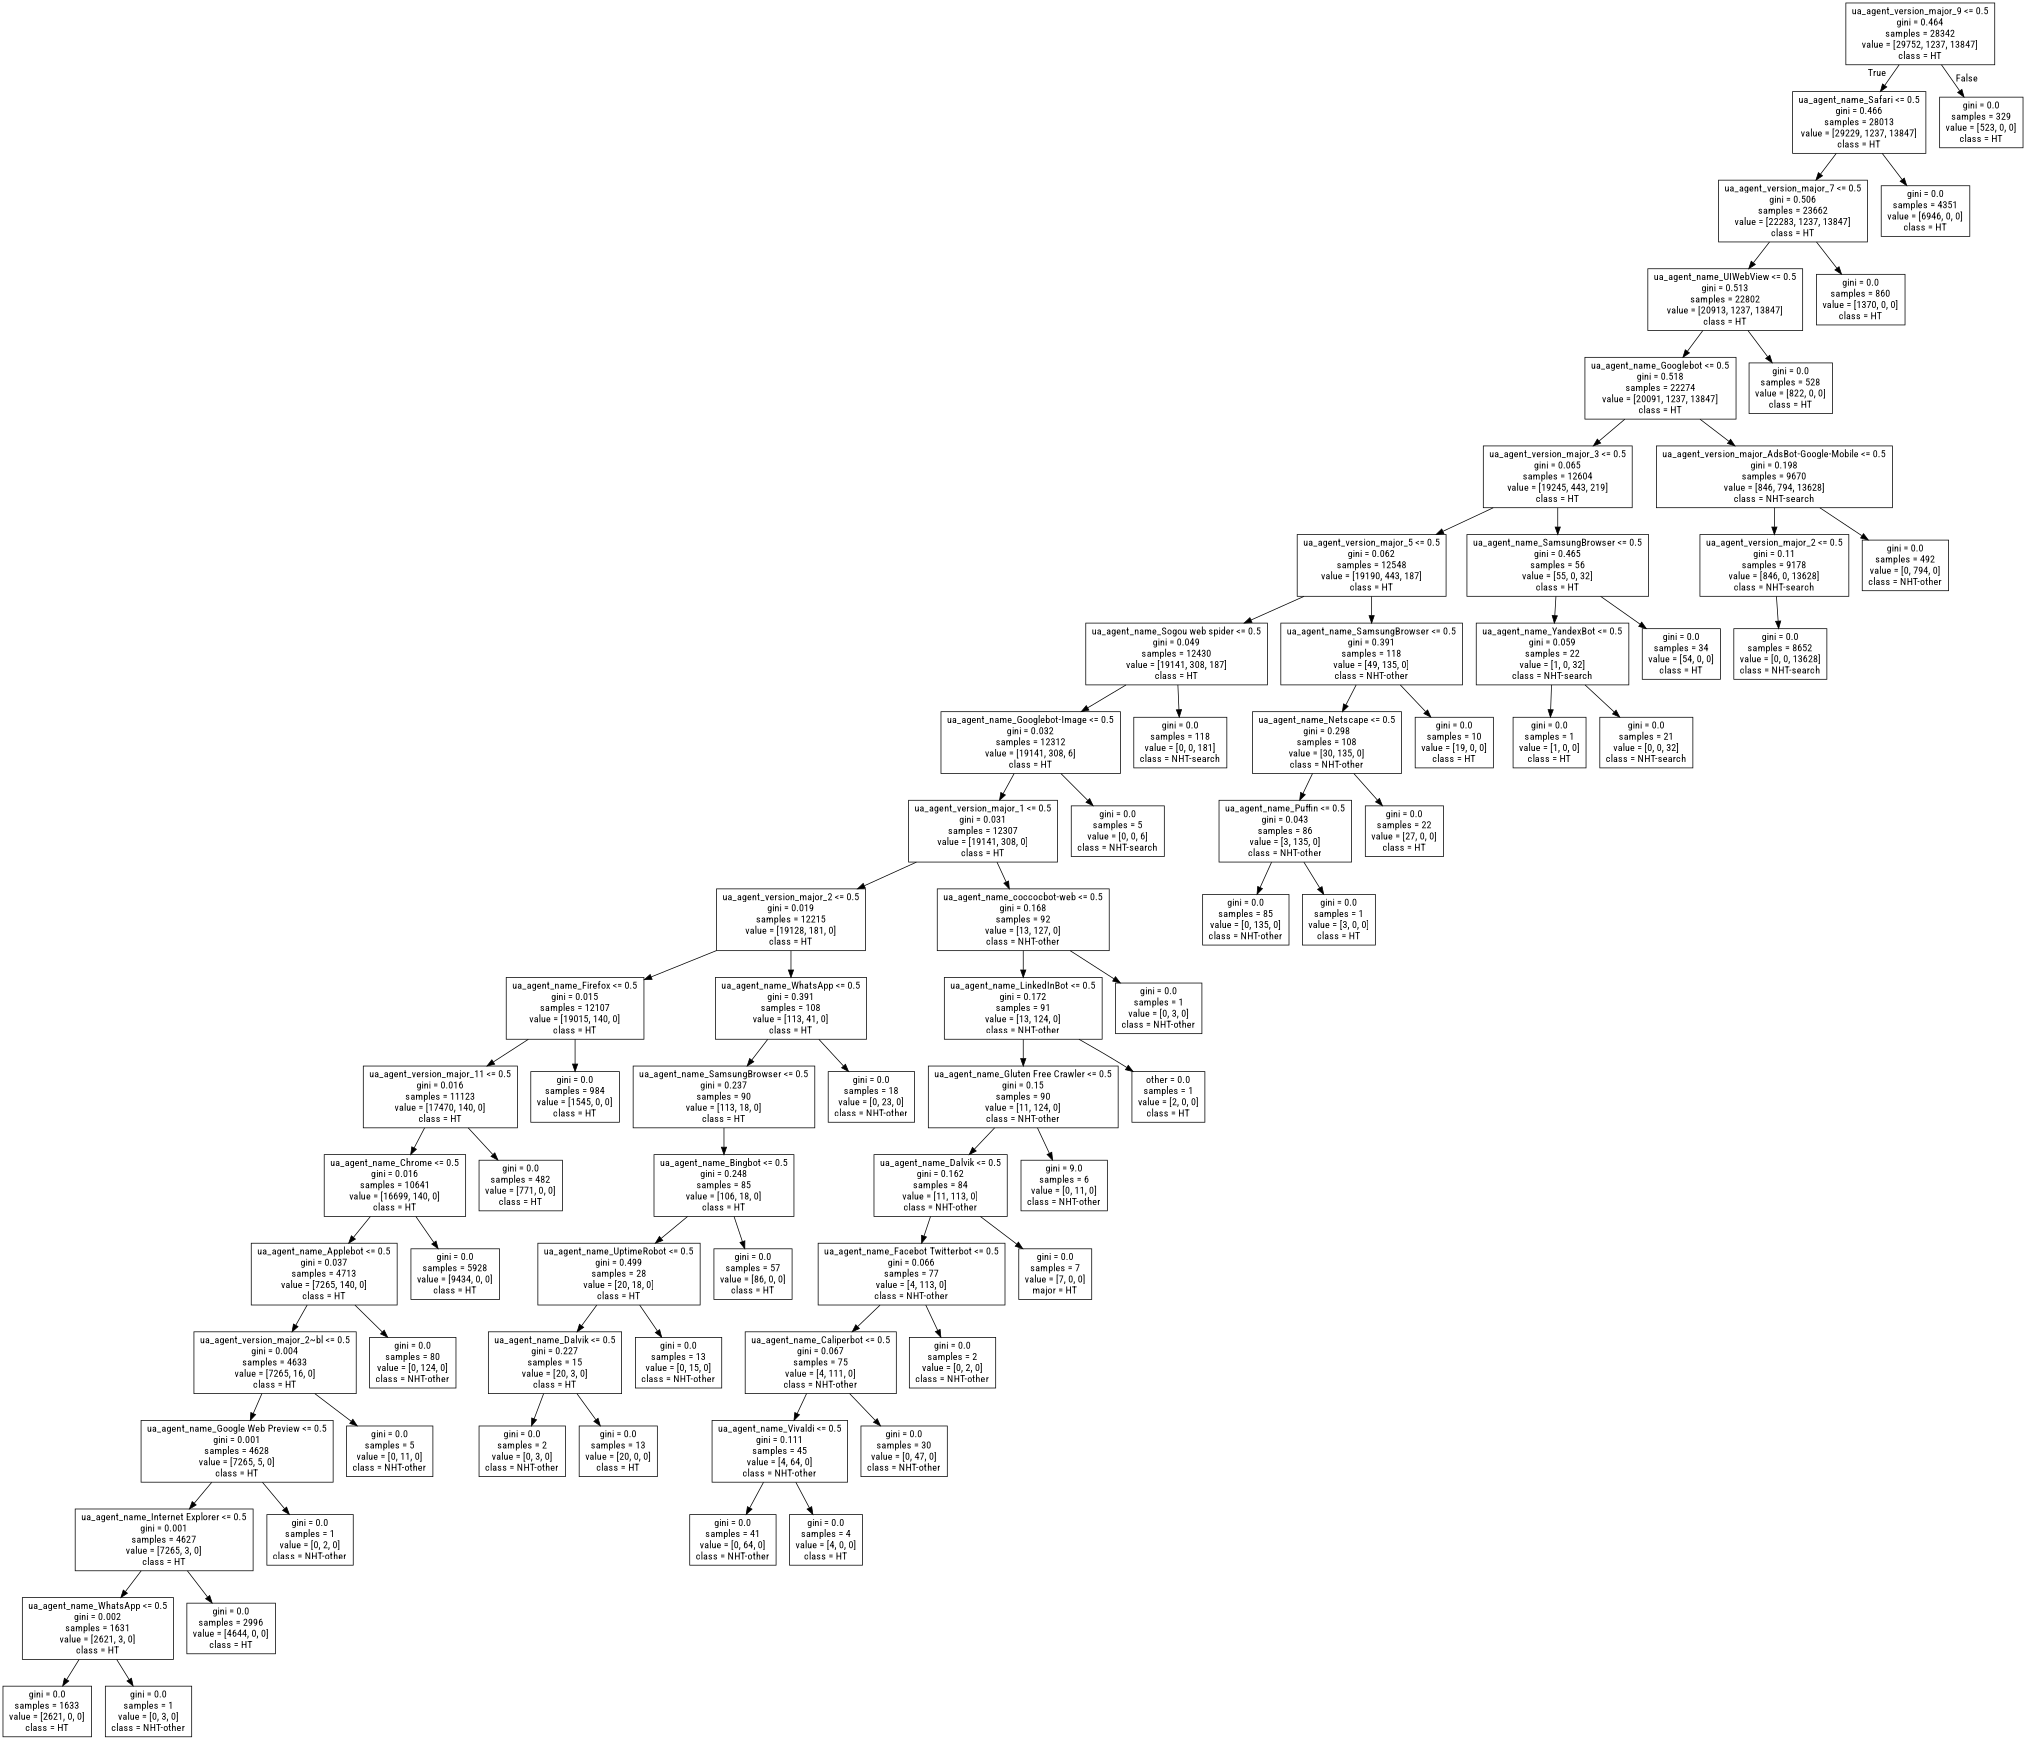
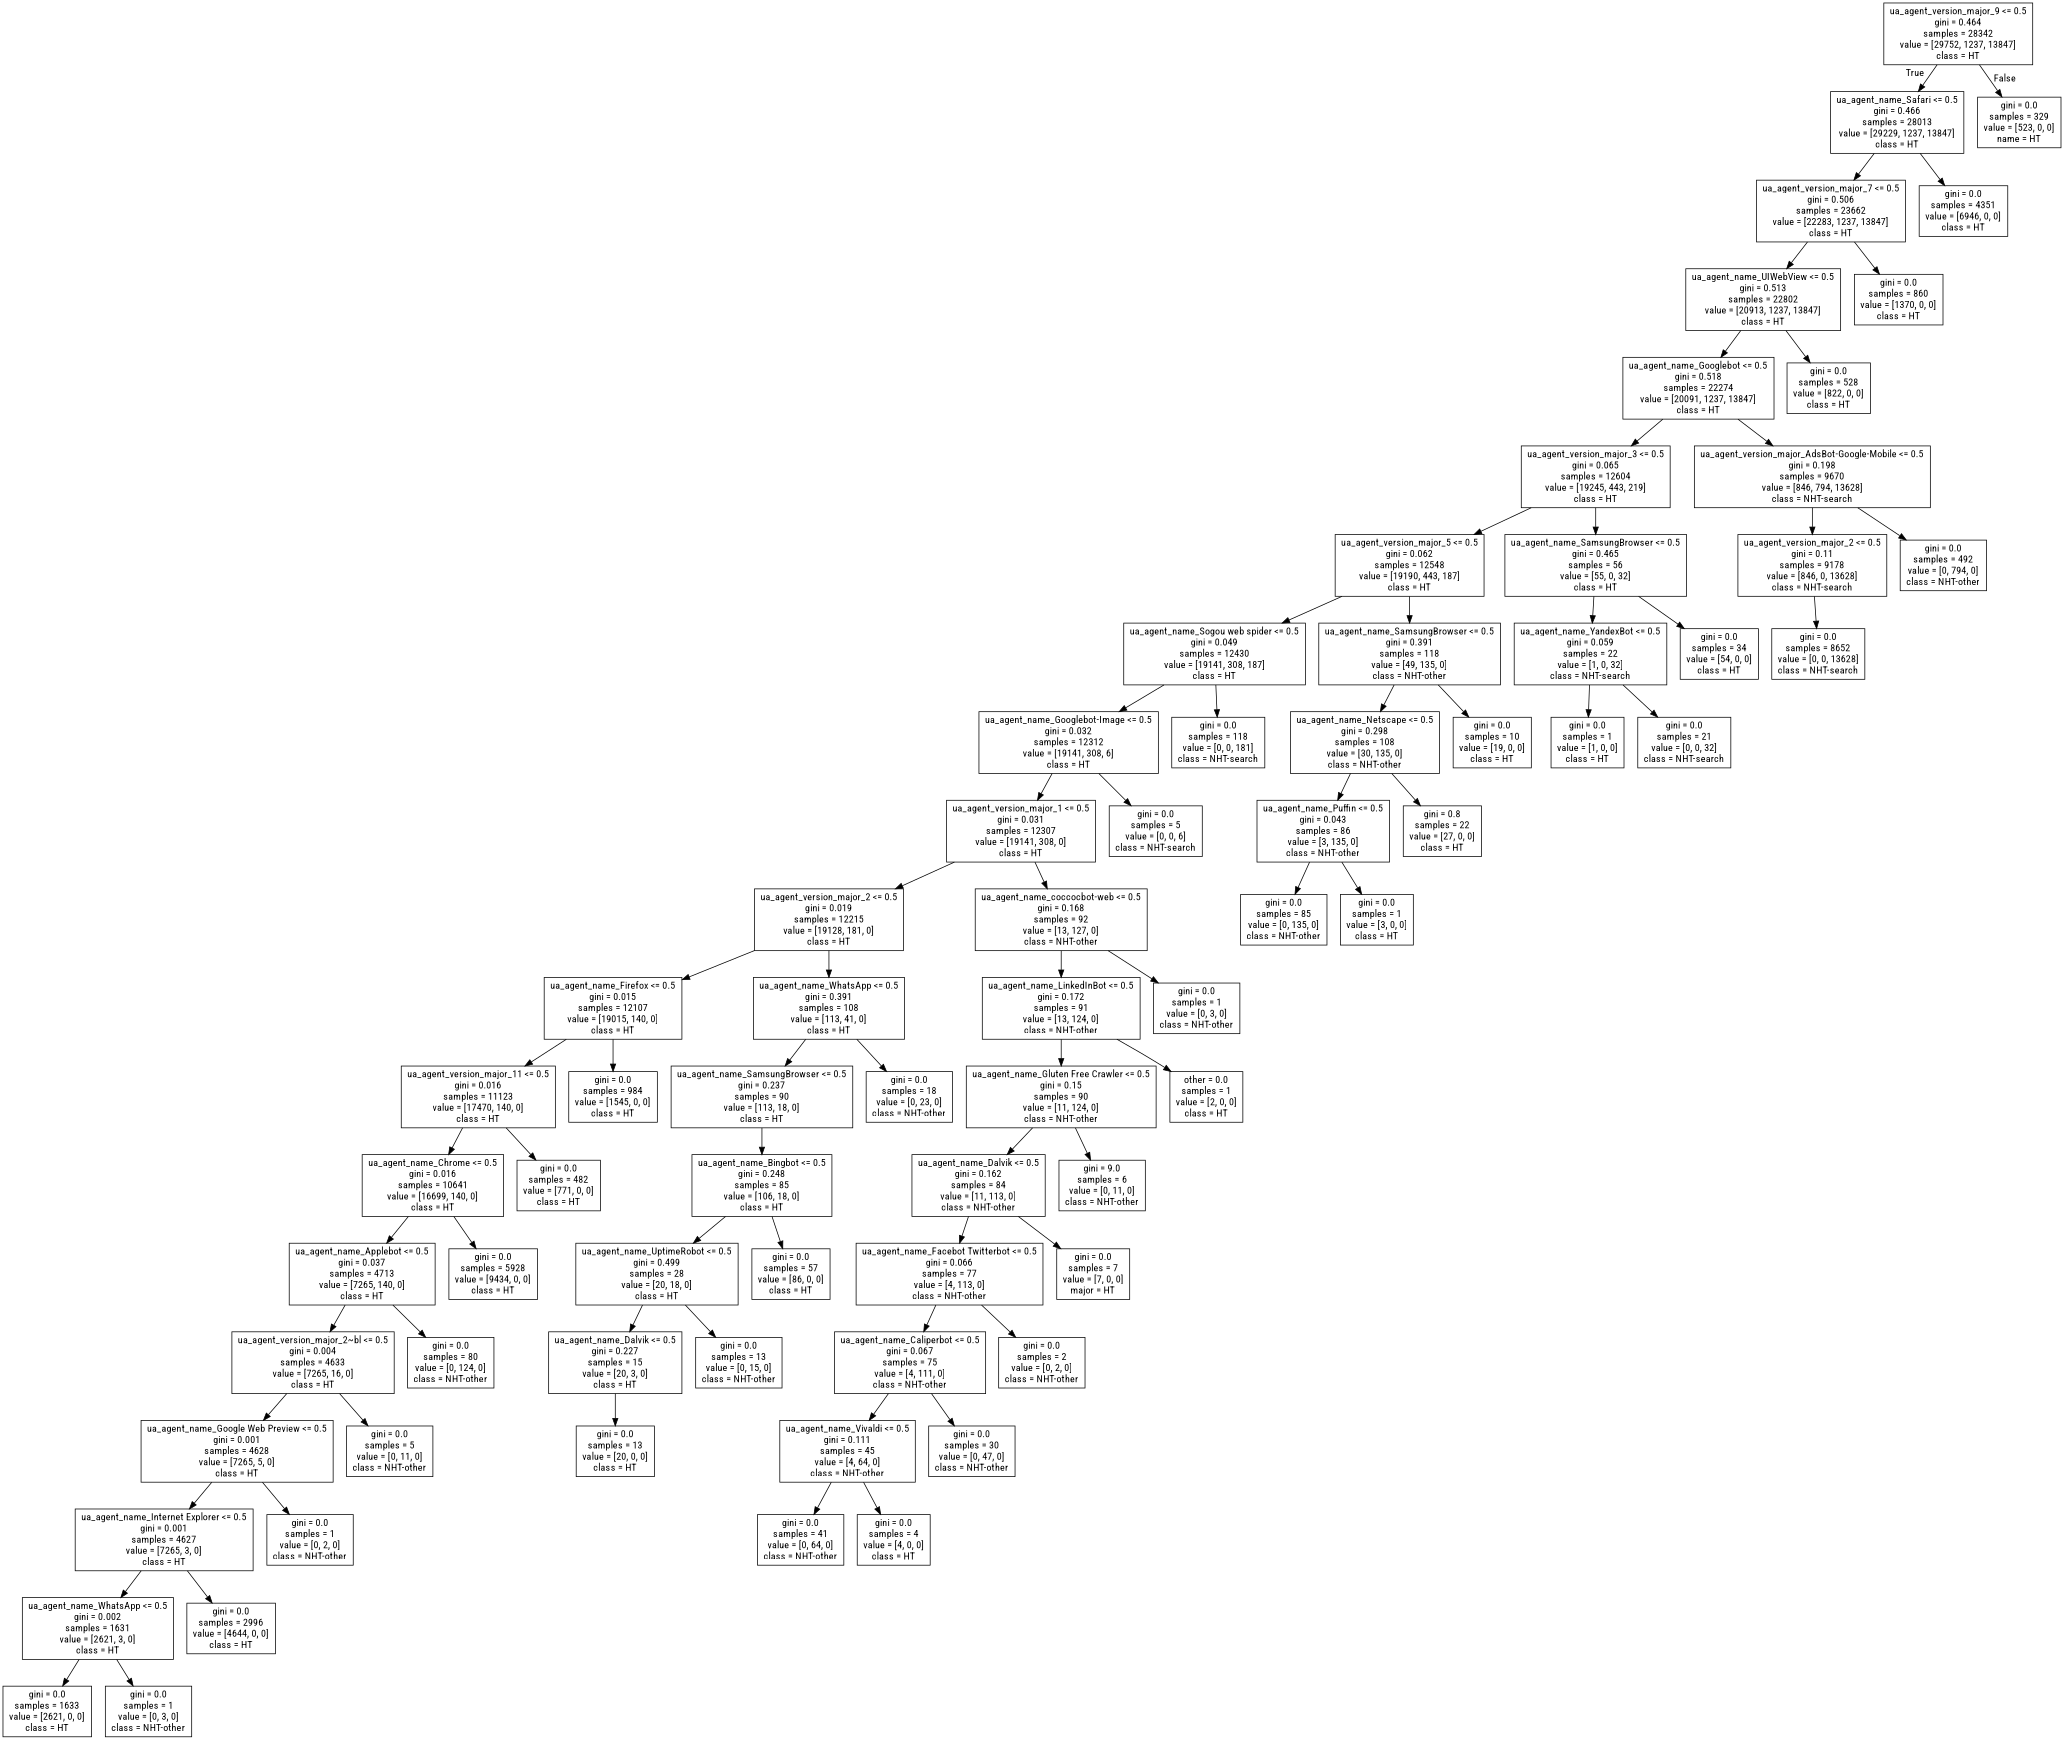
node "gini = 0.0 samples = 329 value = [523, 0, 0] class = HT": label "gini = 0.0 samples = 329 value = [523, 0, 0] class = HT" -> "gini = 0.0 samples = 329 value = [523, 0, 0] name = HT"
node "gini = 0.0 samples = 22 value = [27, 0, 0] class = HT": label "gini = 0.0 samples = 22 value = [27, 0, 0] class = HT" -> "gini = 0.8 samples = 22 value = [27, 0, 0] class = HT"
node "gini = 0.0 samples = 2 value = [0, 3, 0] class = NHT-other": removed
